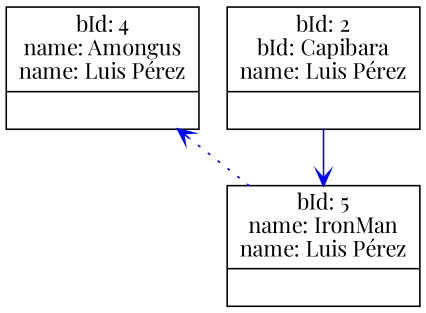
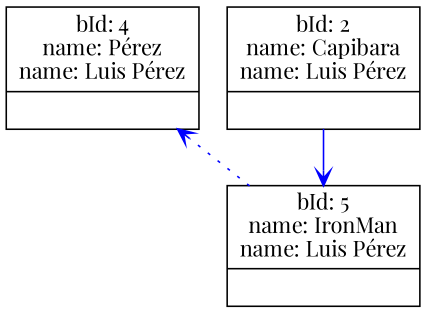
node "bId: 4": text "name: Amongus" -> "name: Pérez"
node "bId: 2": text "bId: Capibara" -> "name: Capibara"
